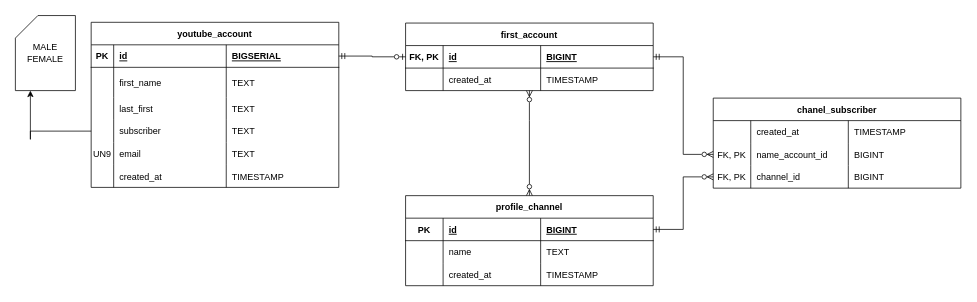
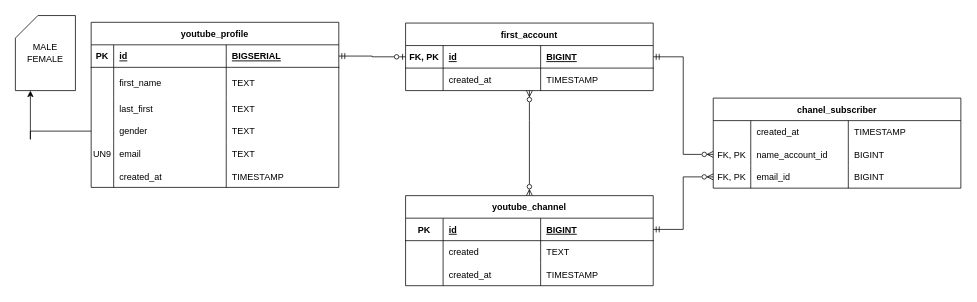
node "youtube_account": label "youtube_account" -> "youtube_profile"
node "subscriber": label "subscriber" -> "gender"
node "channel_id": label "channel_id" -> "email_id"
node "profile_channel": label "profile_channel" -> "youtube_channel"
node "name": label "name" -> "created"
